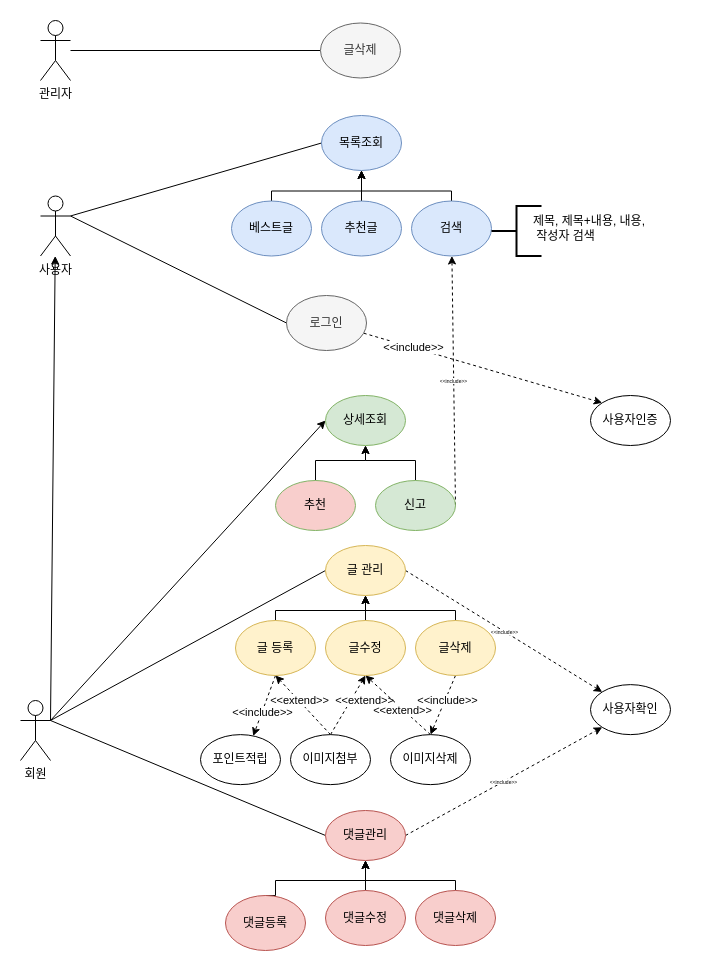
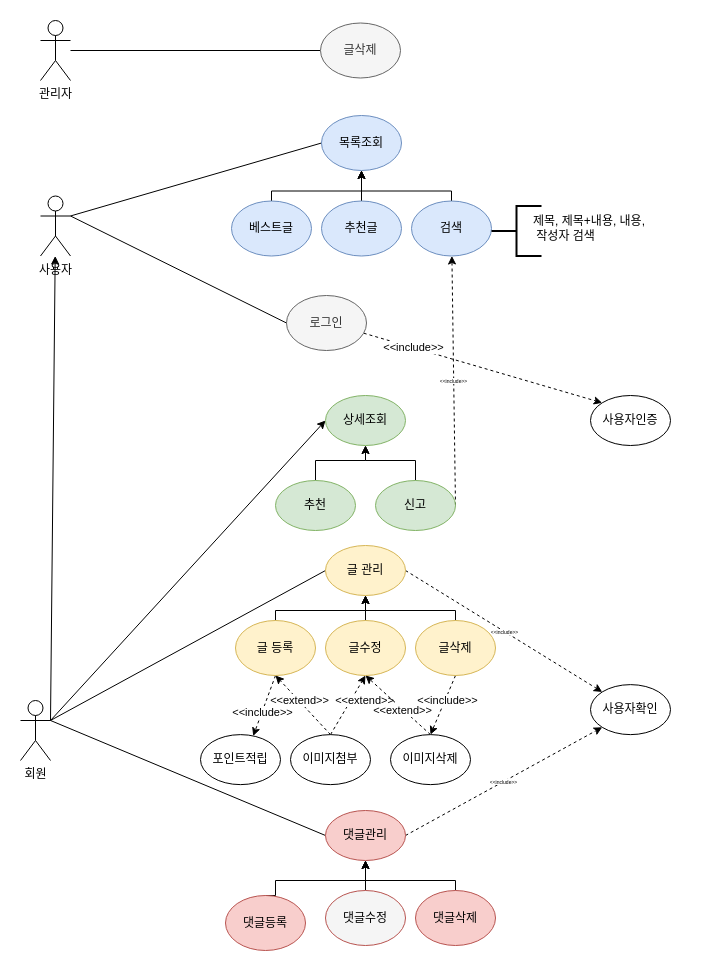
node "추천": fillcolor #f8cecc -> #d5e8d4
node "댓글수정": fillcolor #f8cecc -> #f5f5f5
